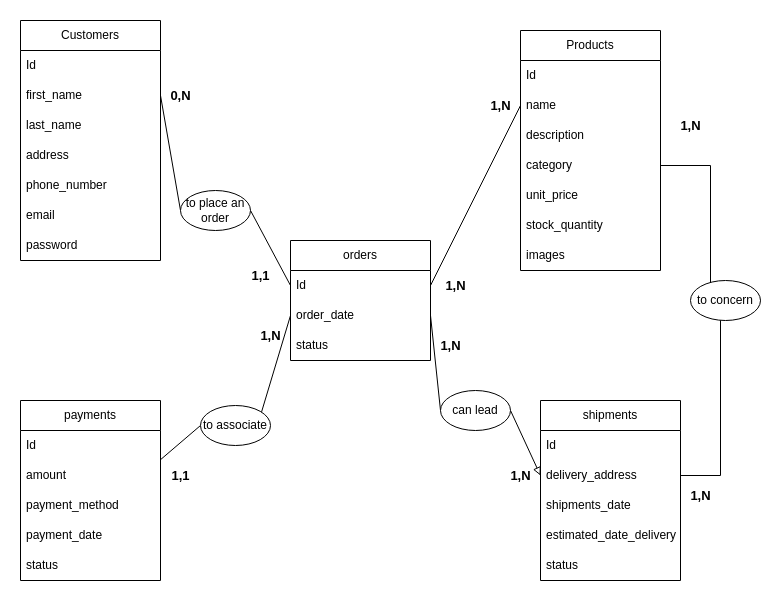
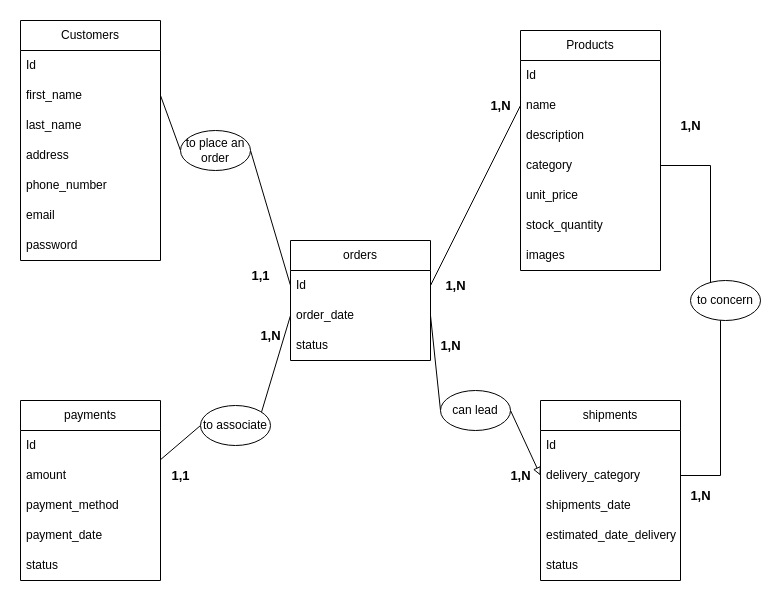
node "0,N": removed
node "to place an order": moved (216, 211) -> (216, 151)
node "delivery_address": label "delivery_address" -> "delivery_category"
